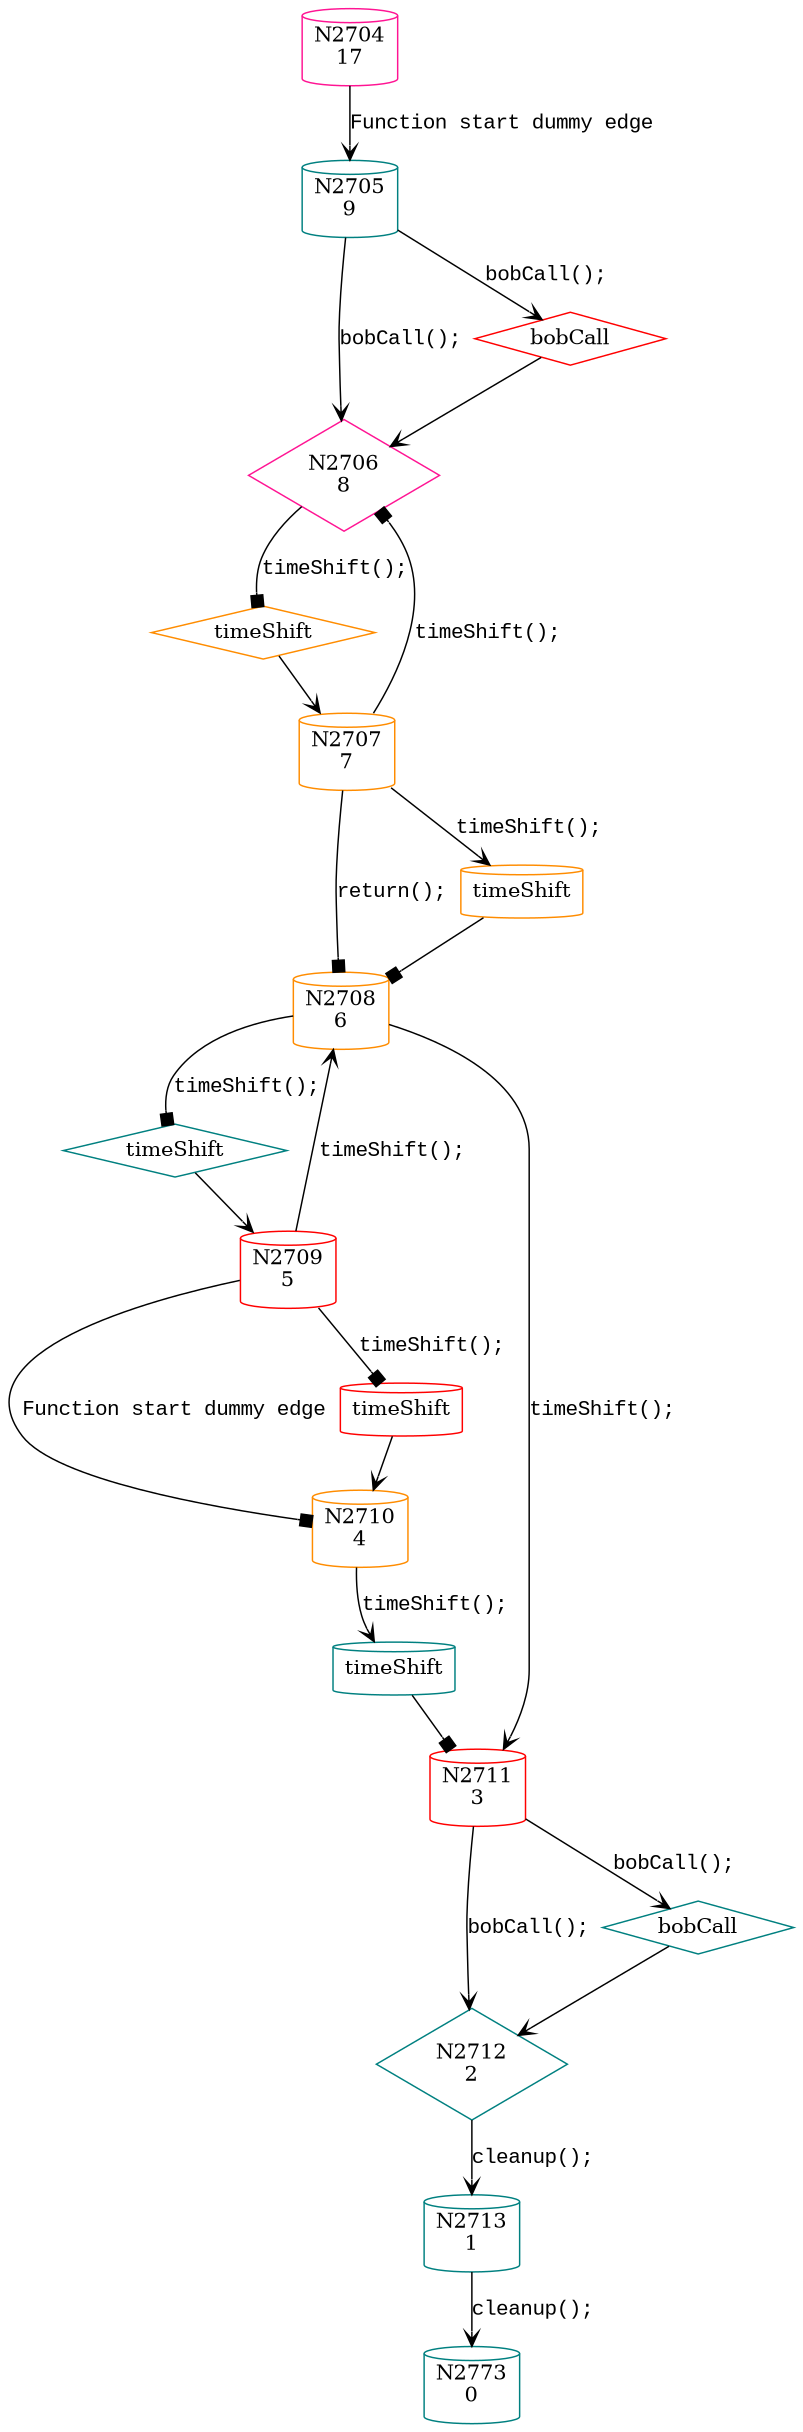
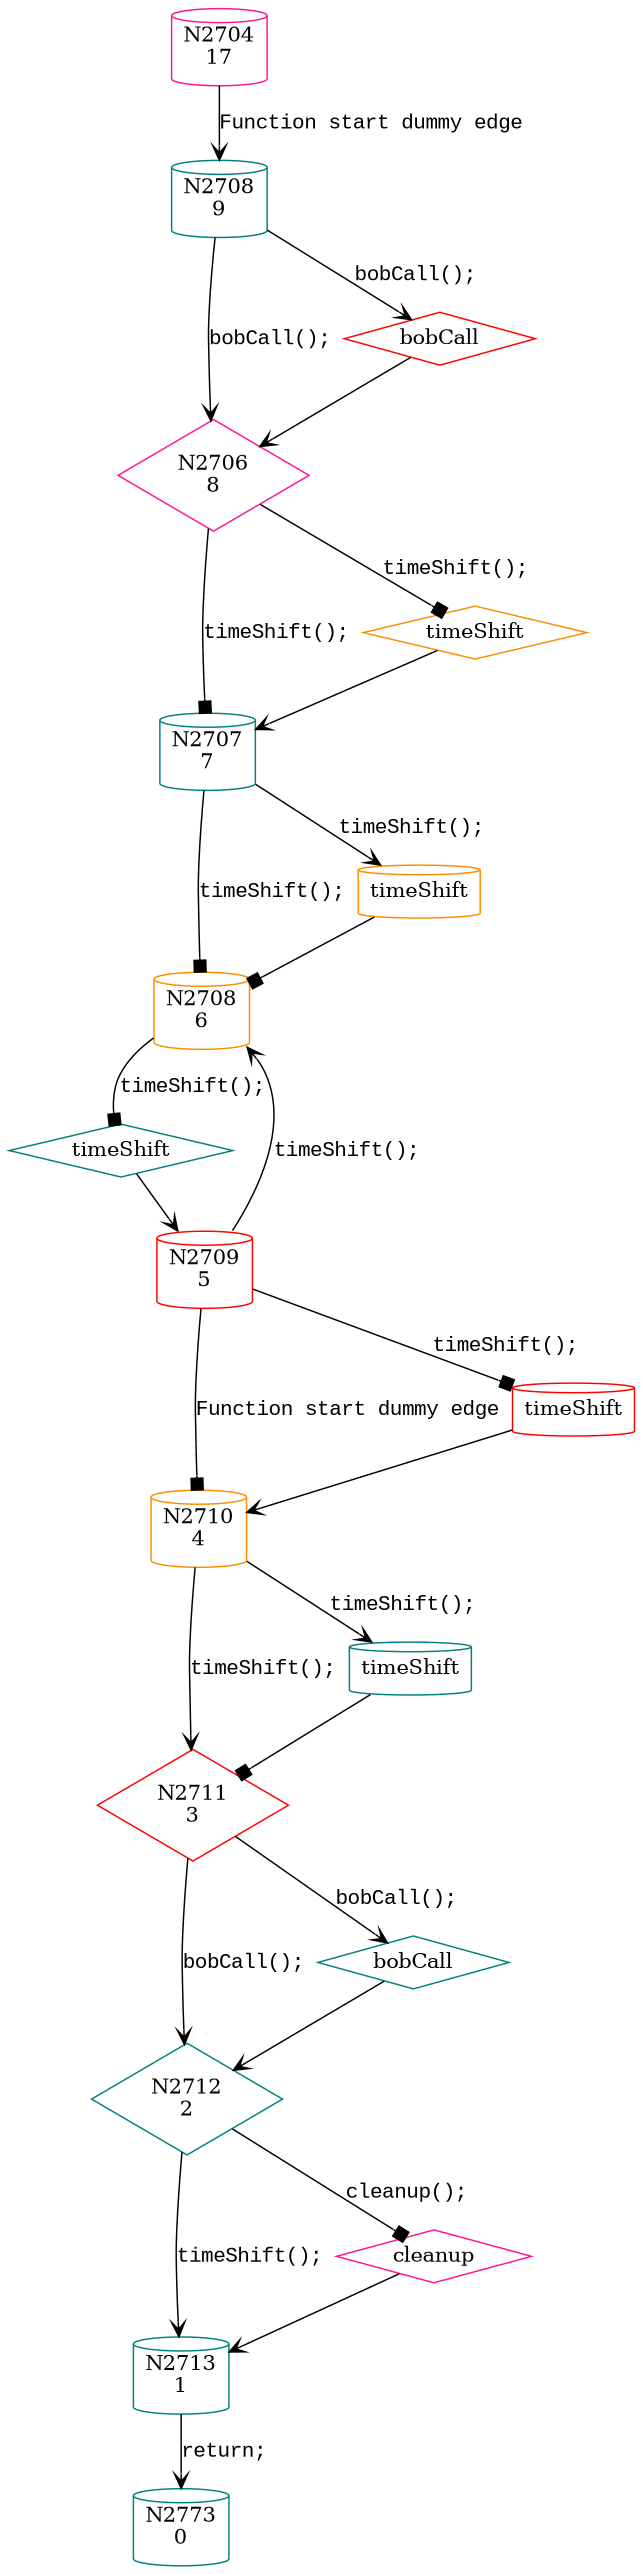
node "N2705 9": label "N2705 9" -> "N2708 9"
edge "N2707 7" -> "N2706 8": reversed
node "N2707 7": color darkorange -> teal
edge "N2707 7" -> "N2708 6": label "return();" -> "timeShift();"
edge "N2708 6" -> "N2711 3": now "N2710 4" -> "N2711 3"
node "N2711 3": shape cylinder -> diamond
edge "N2712 2" -> "N2713 1": label "cleanup();" -> "timeShift();"
node "cleanup": added
edge "N2713 1" -> "N2773 0": label "cleanup();" -> "return;"
